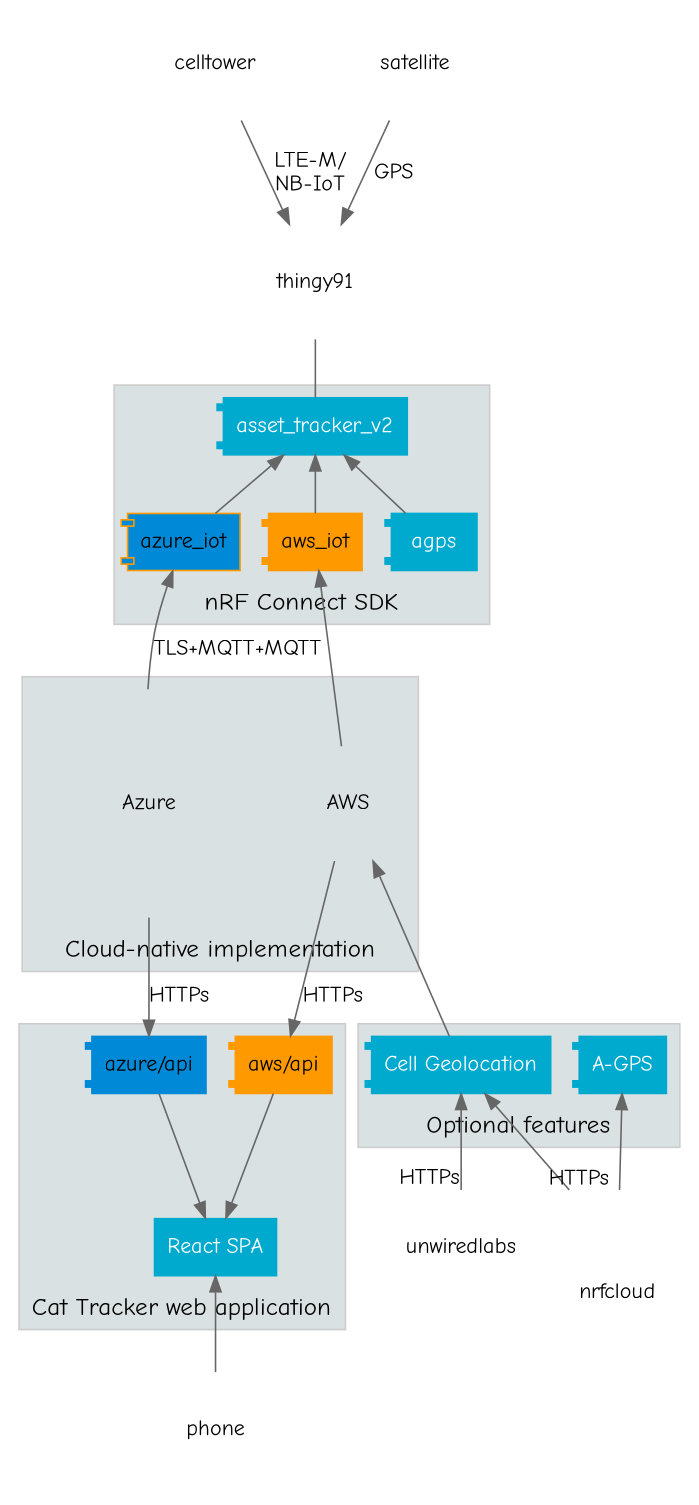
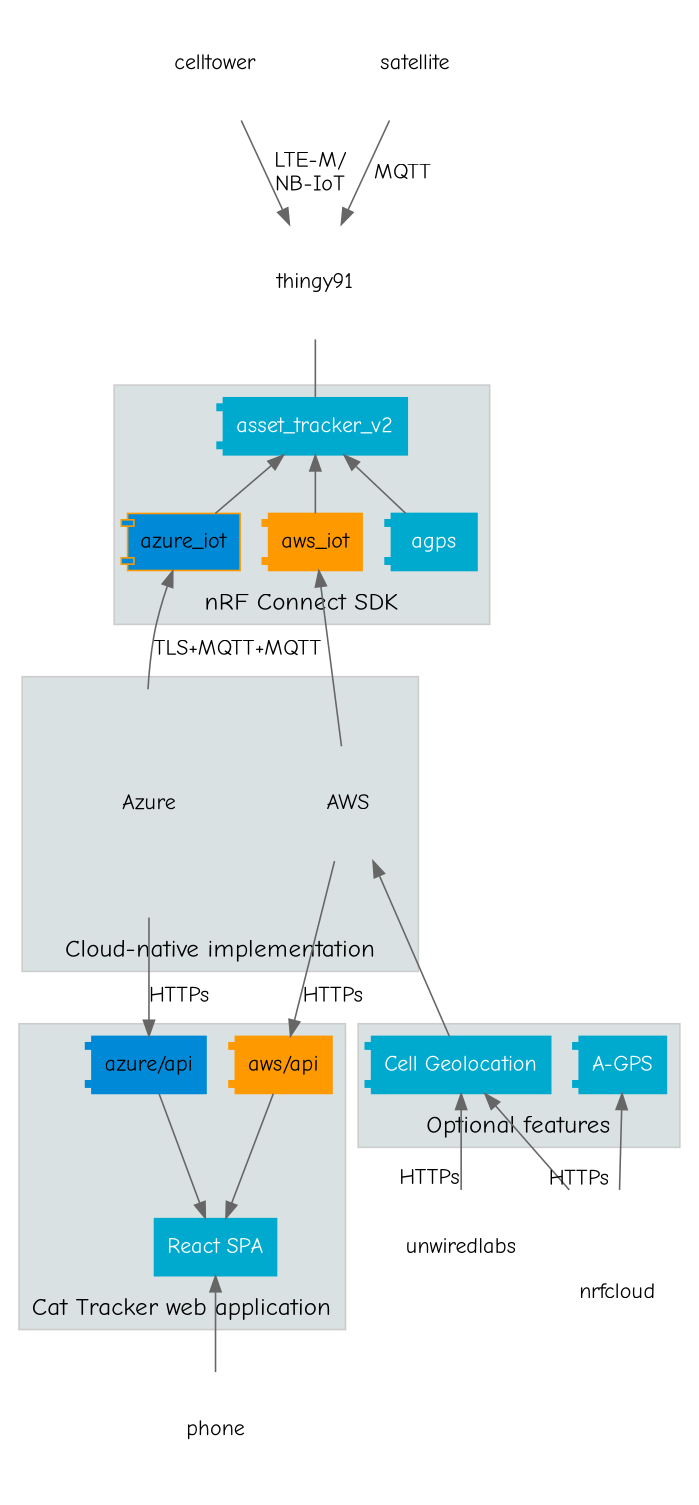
edge "satellite" -> "thingy91": label "GPS" -> "MQTT"
